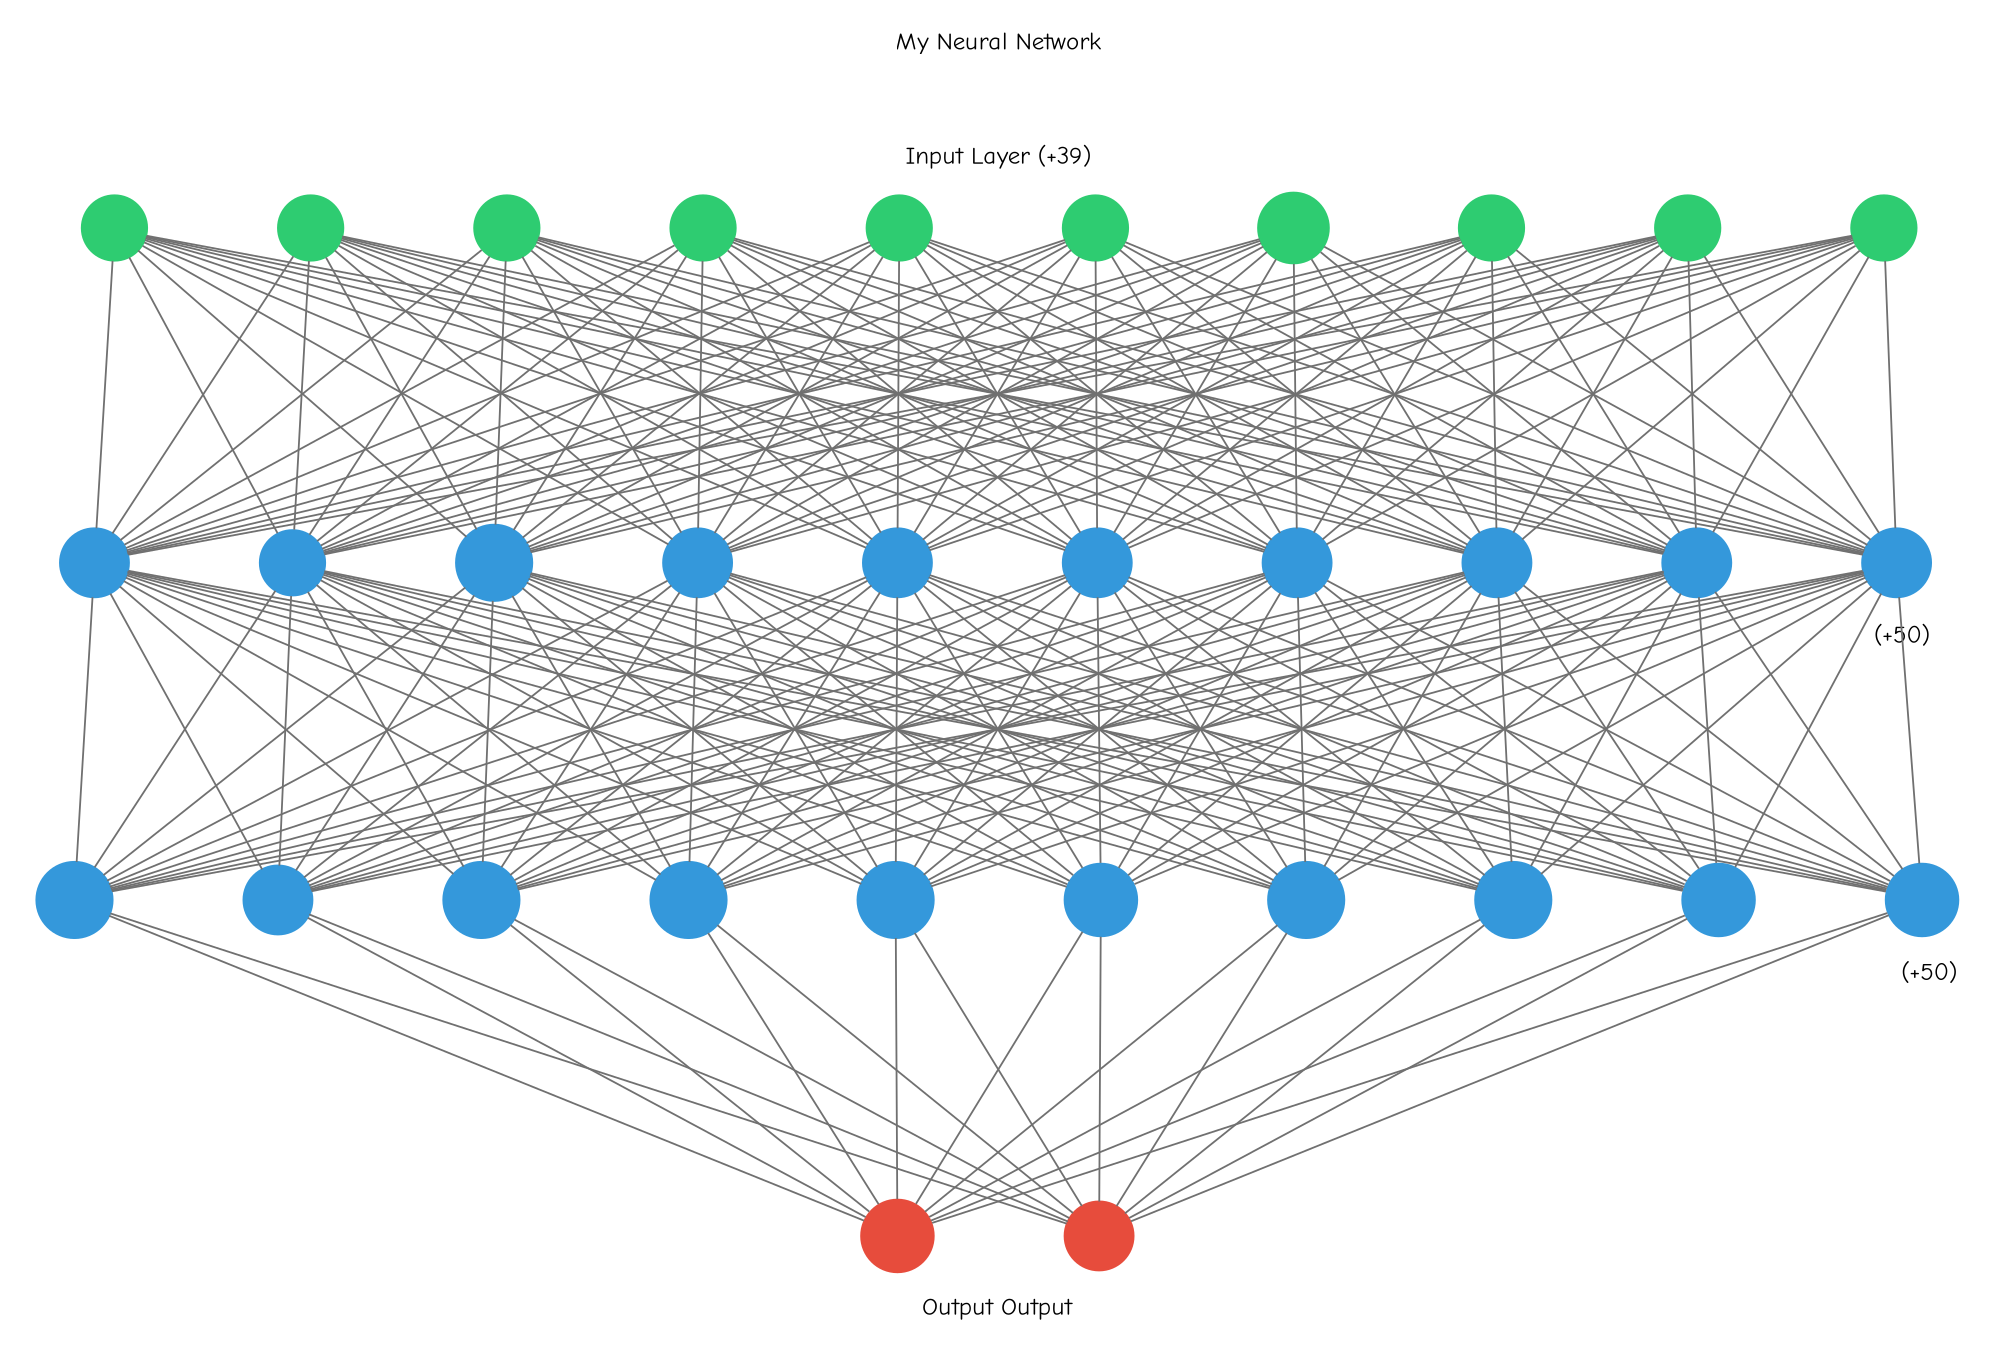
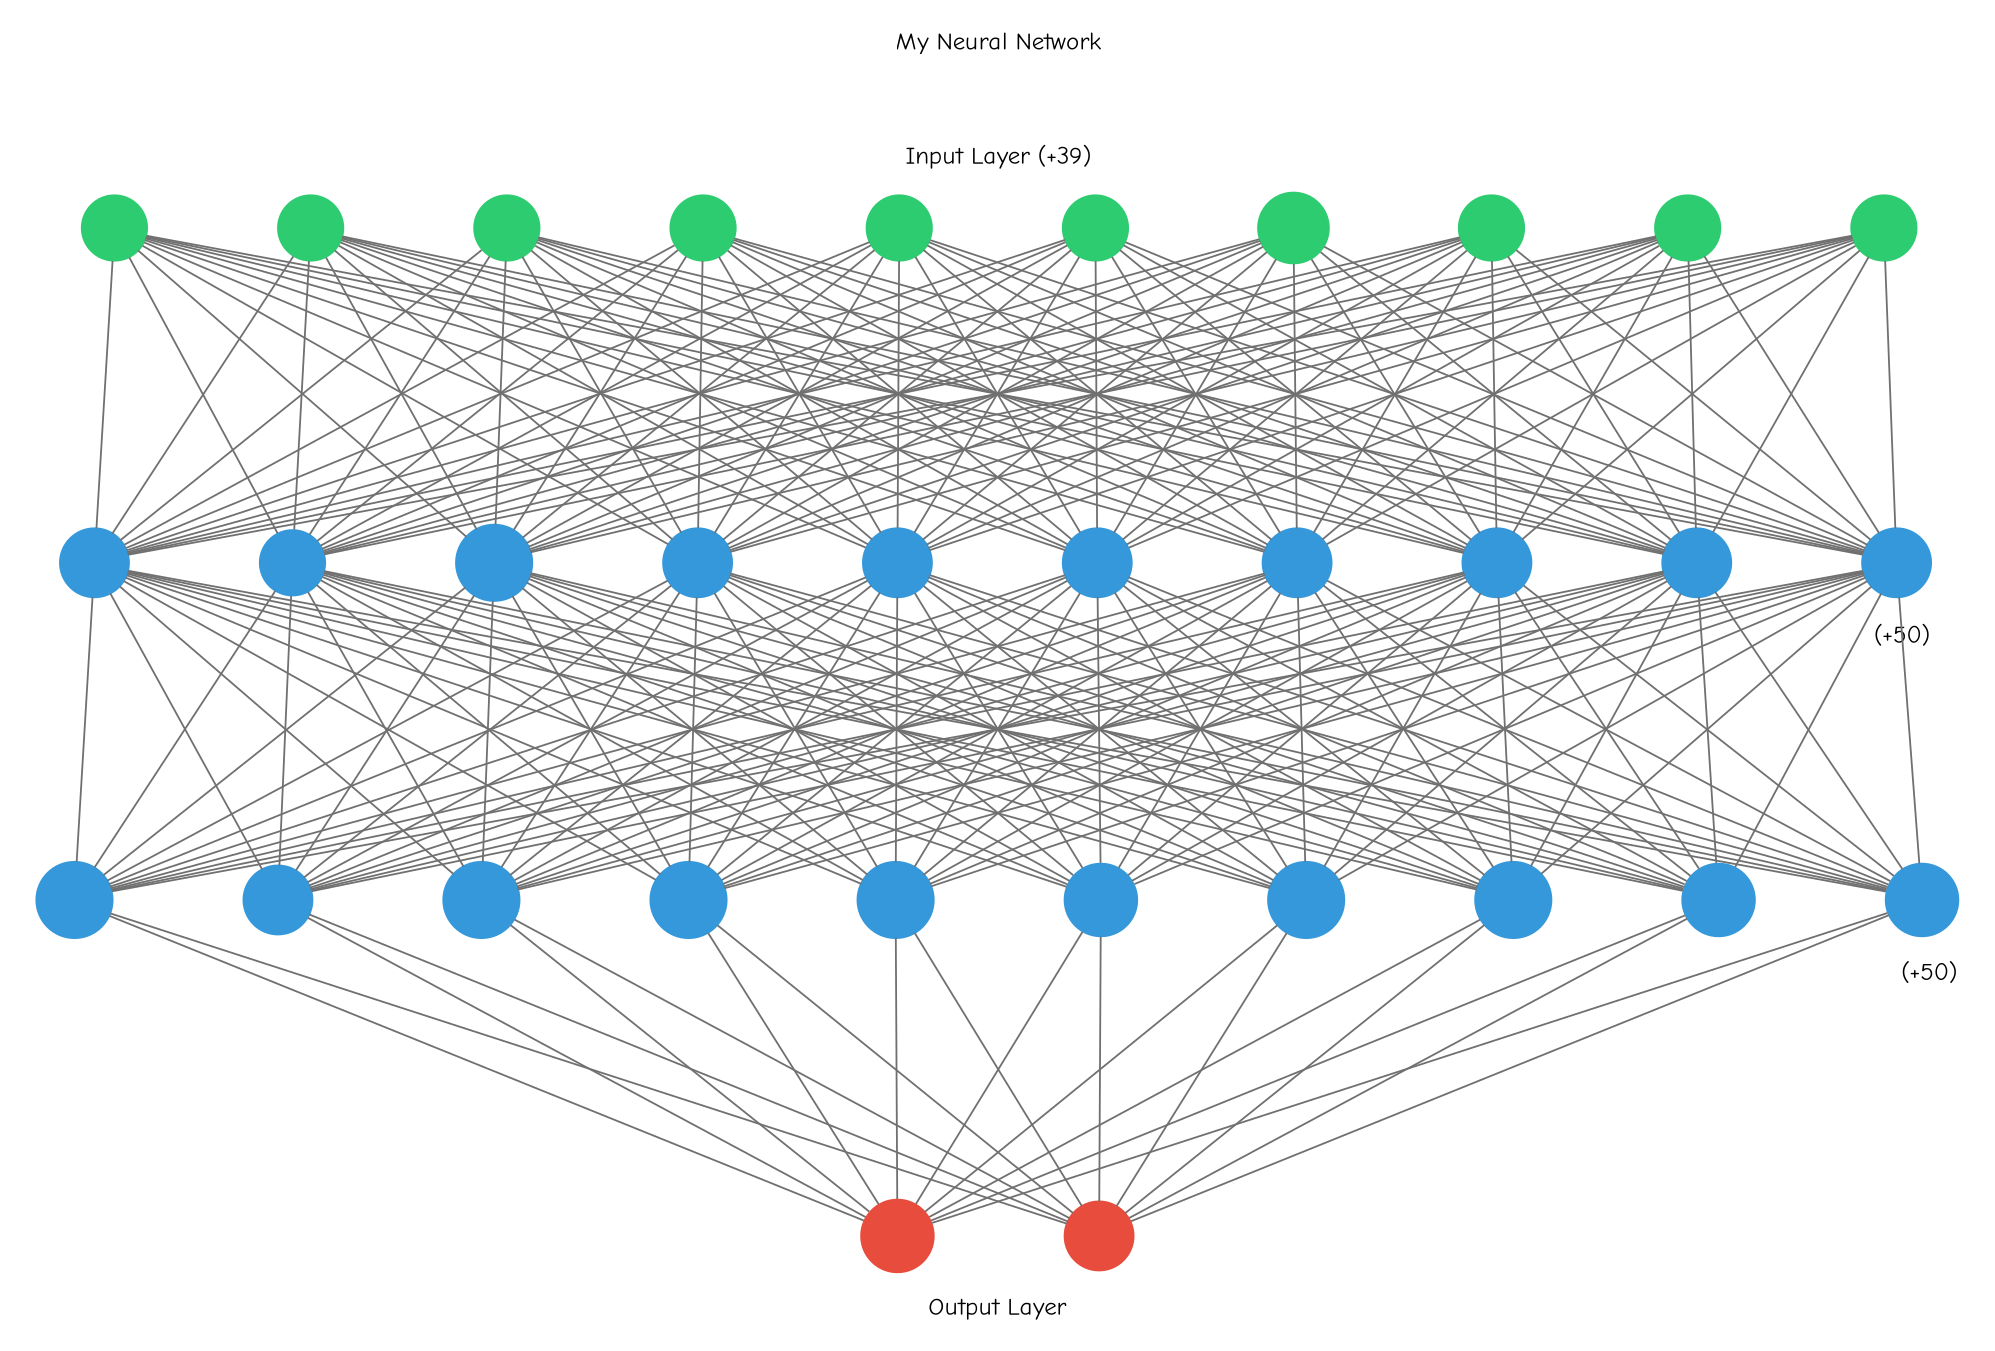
cluster "Output Output": label "Output Output" -> "Output Layer"
